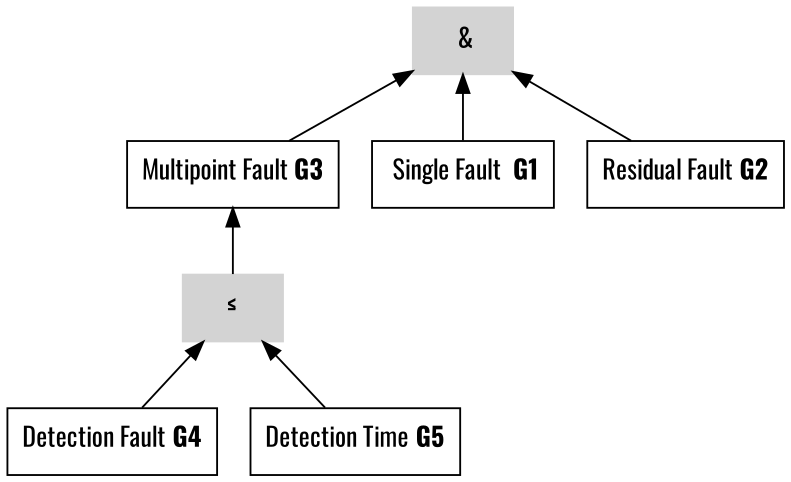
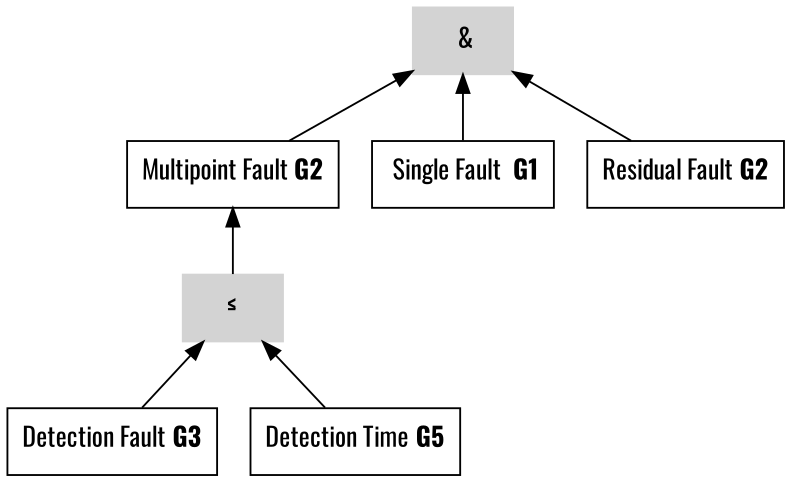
node "Multipoint Fault": text "G3" -> "G2"
node "Detection Fault": text "G4" -> "G3"
